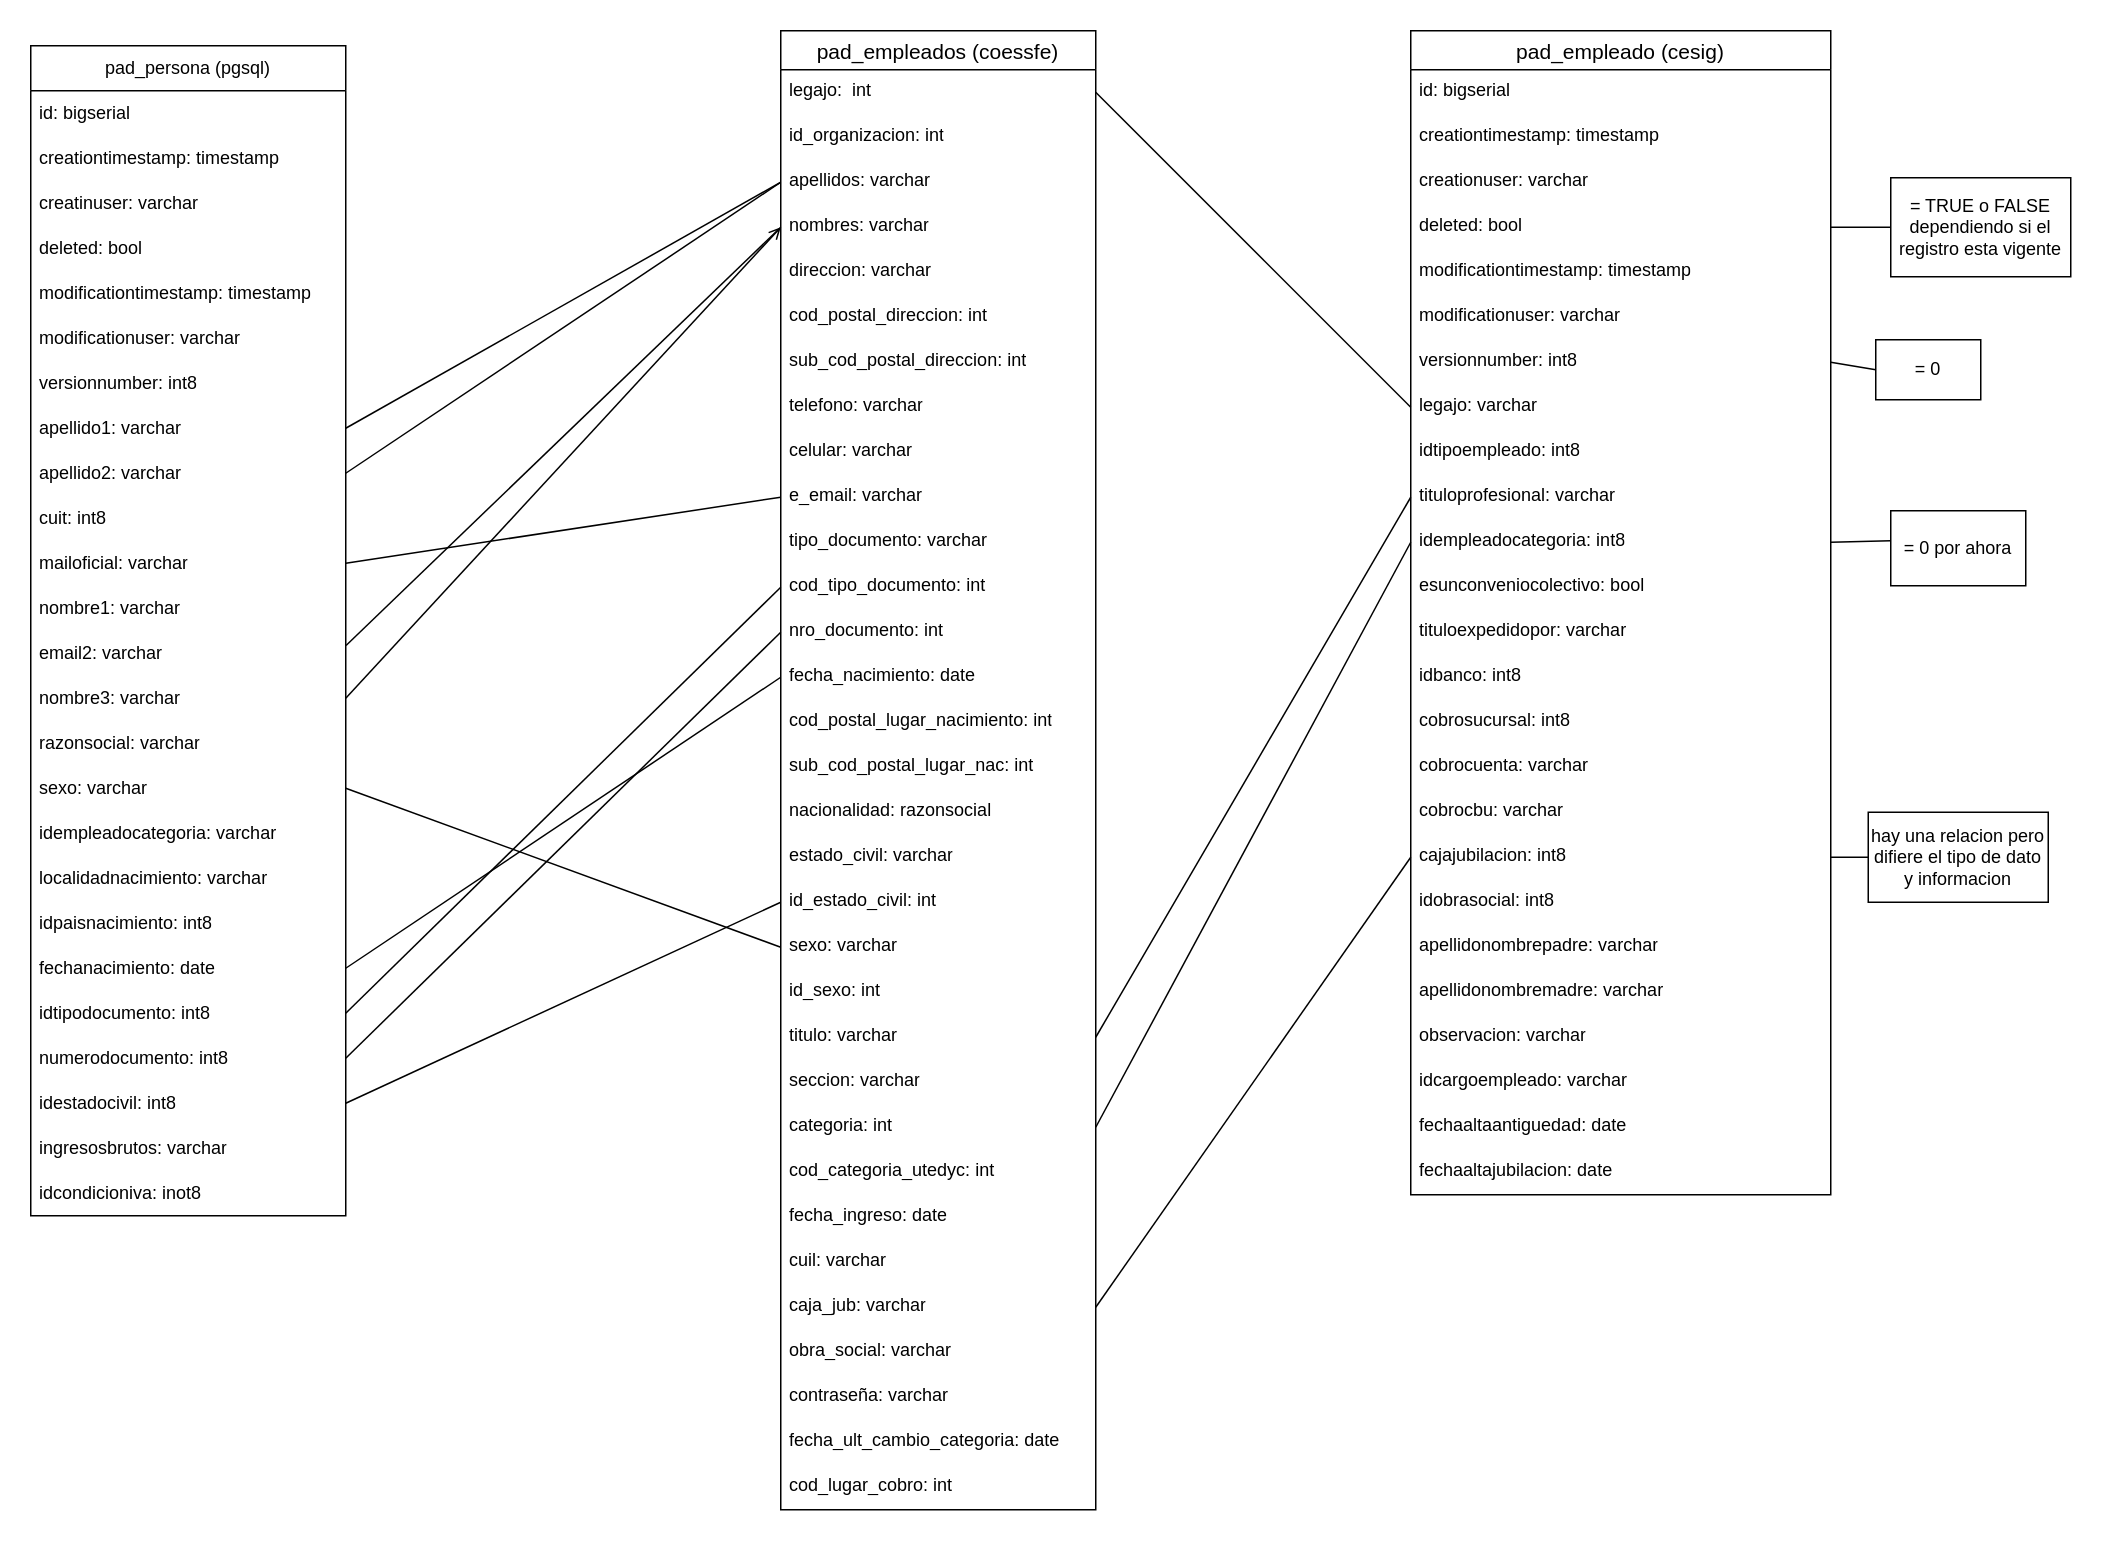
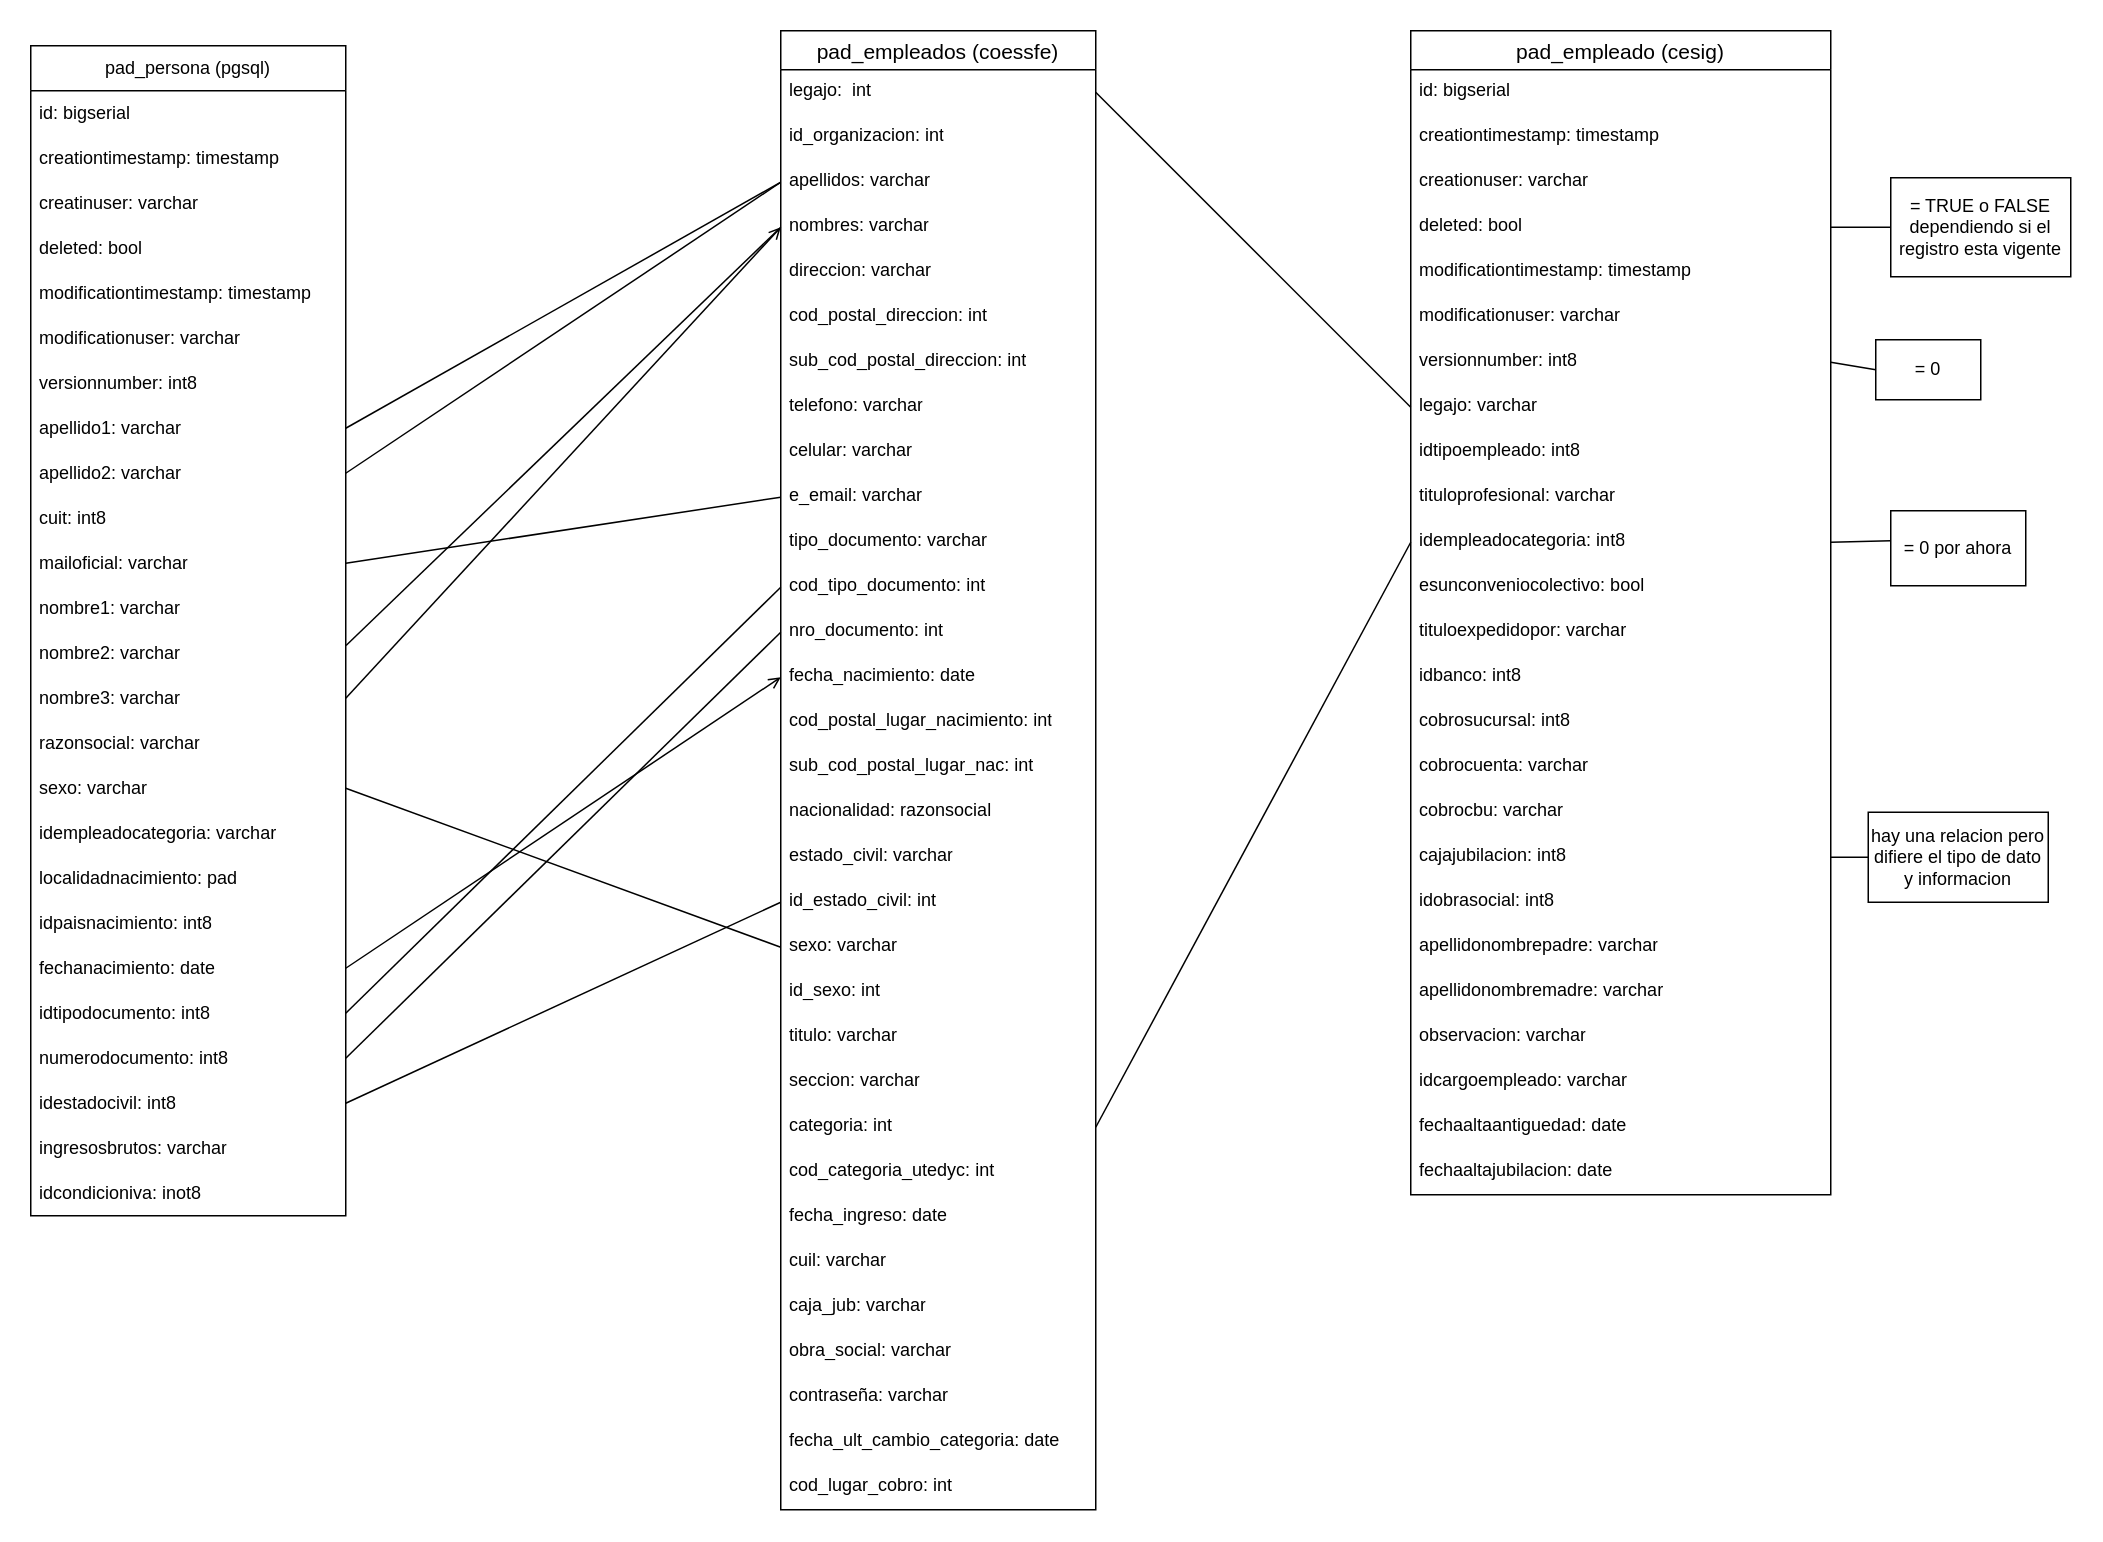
node "email2: varchar": label "email2: varchar" -> "nombre2: varchar"
edge "fecha_nacimiento: date" -- "fechanacimiento: date": arrowhead none -> open
edge "tituloprofesional: varchar" -- "titulo: varchar": removed
node "localidadnacimiento: varchar": label "localidadnacimiento: varchar" -> "localidadnacimiento: pad"
edge "cajajubilacion: int8" -- "caja_jub: varchar": removed
